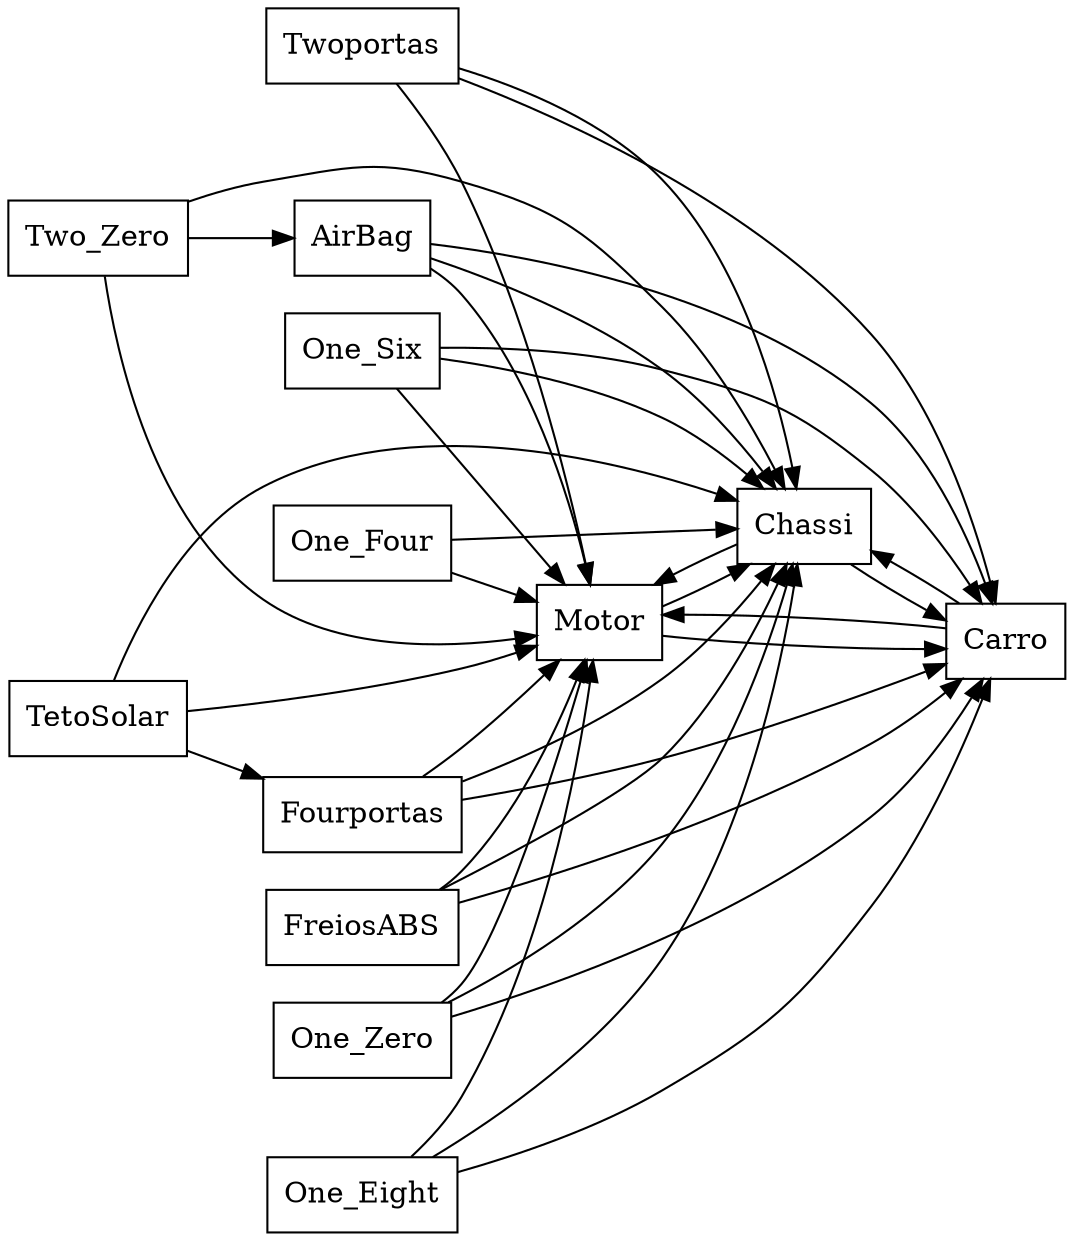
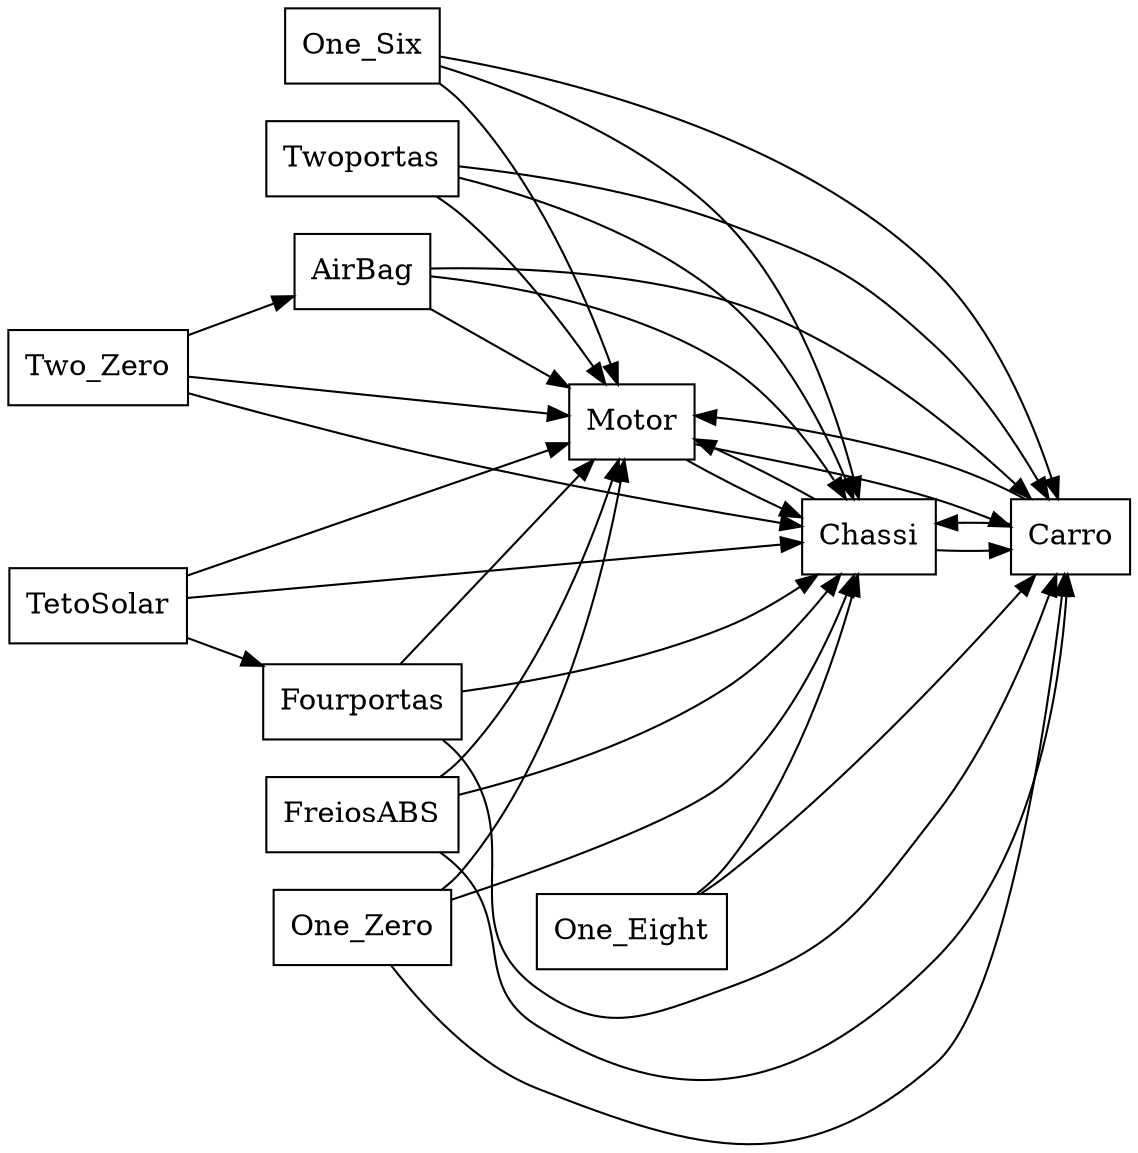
node "One_Four": removed
edge "One_Eight" -> "Motor": removed
